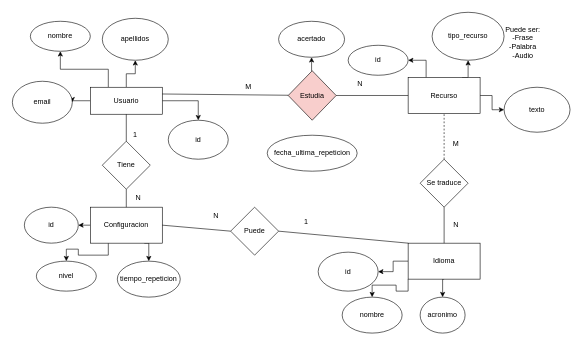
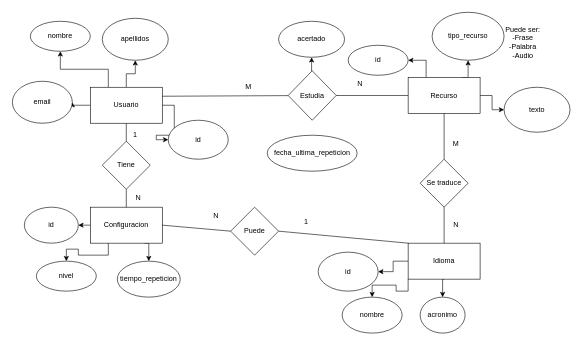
node "Estudia": fillcolor #f8cecc -> #ffffff
node "Usuario": size 72x27 -> 72x36
edge "Recurso" -- "Se traduce": style dashed -> solid
